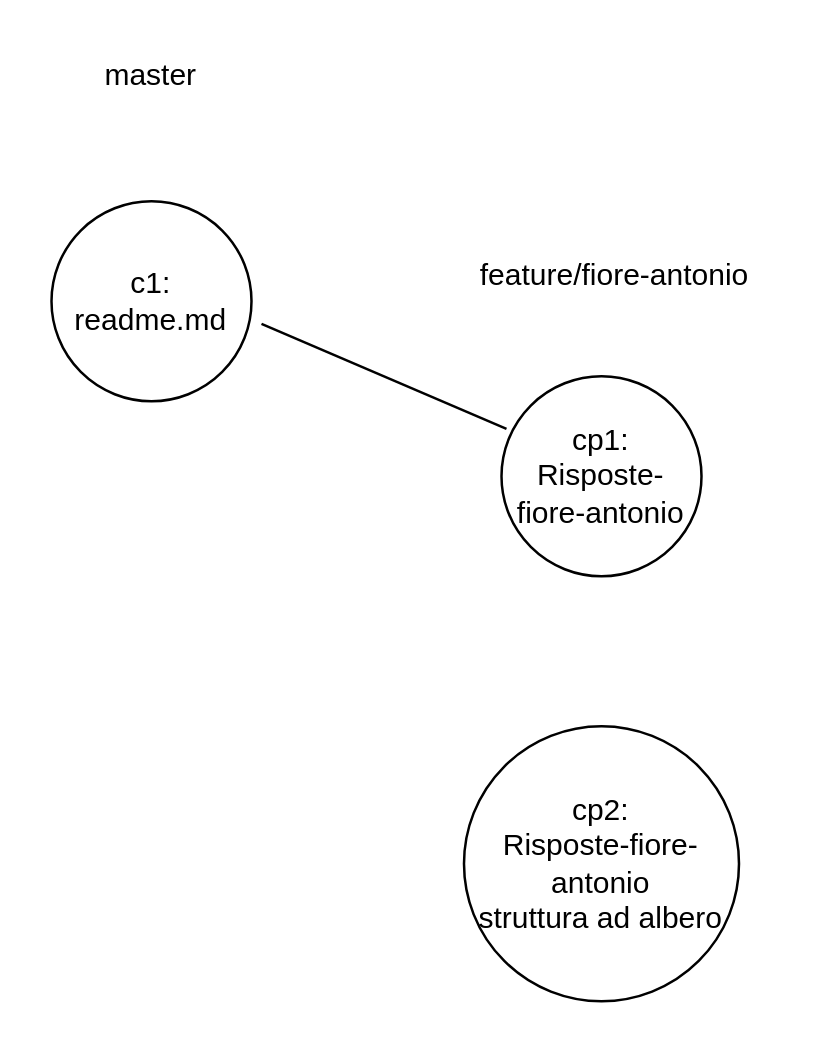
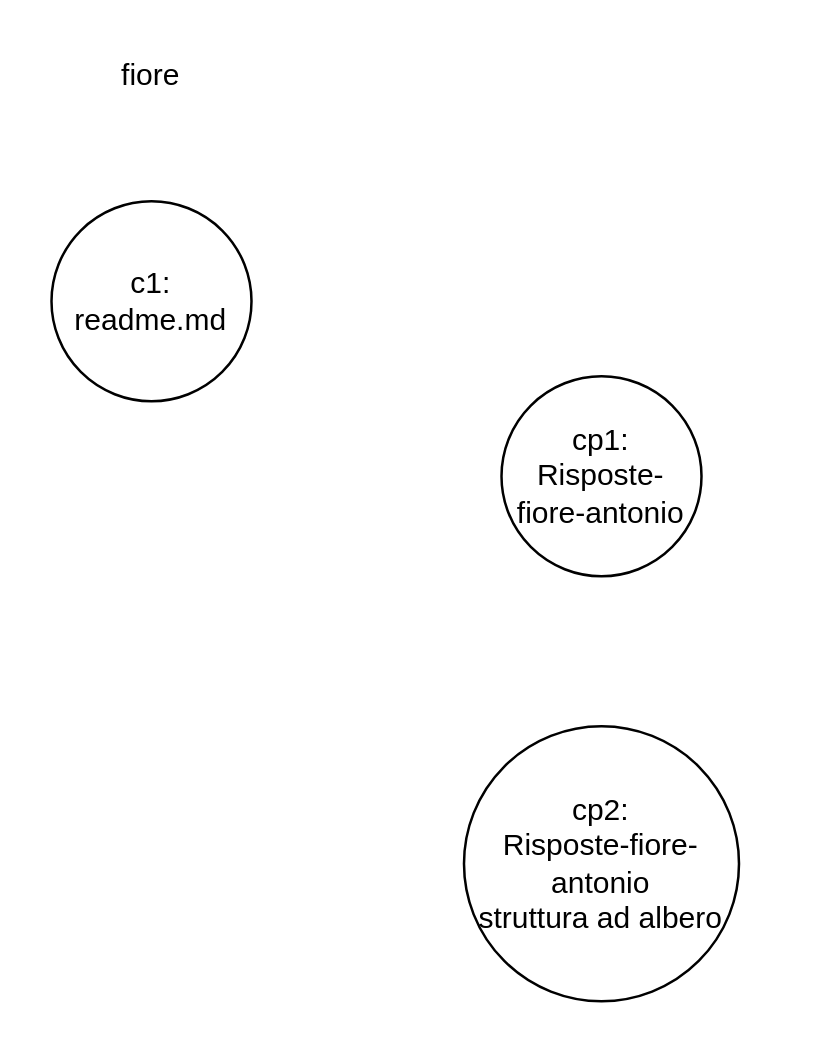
node "master": label "master" -> "fiore"
node "feature/fiore-antonio": removed
edge "c1: readme.md" -- "cp1: Risposte-fiore-antonio": removed
